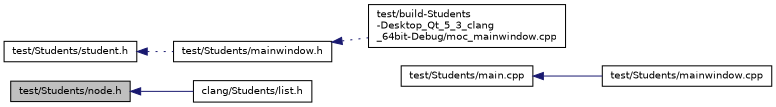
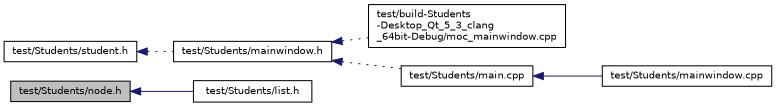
edge "test/Students/main.cpp" -> "test/Students/mainwindow.h": added
node "clang/Students/list.h": label "clang/Students/list.h" -> "test/Students/list.h"
